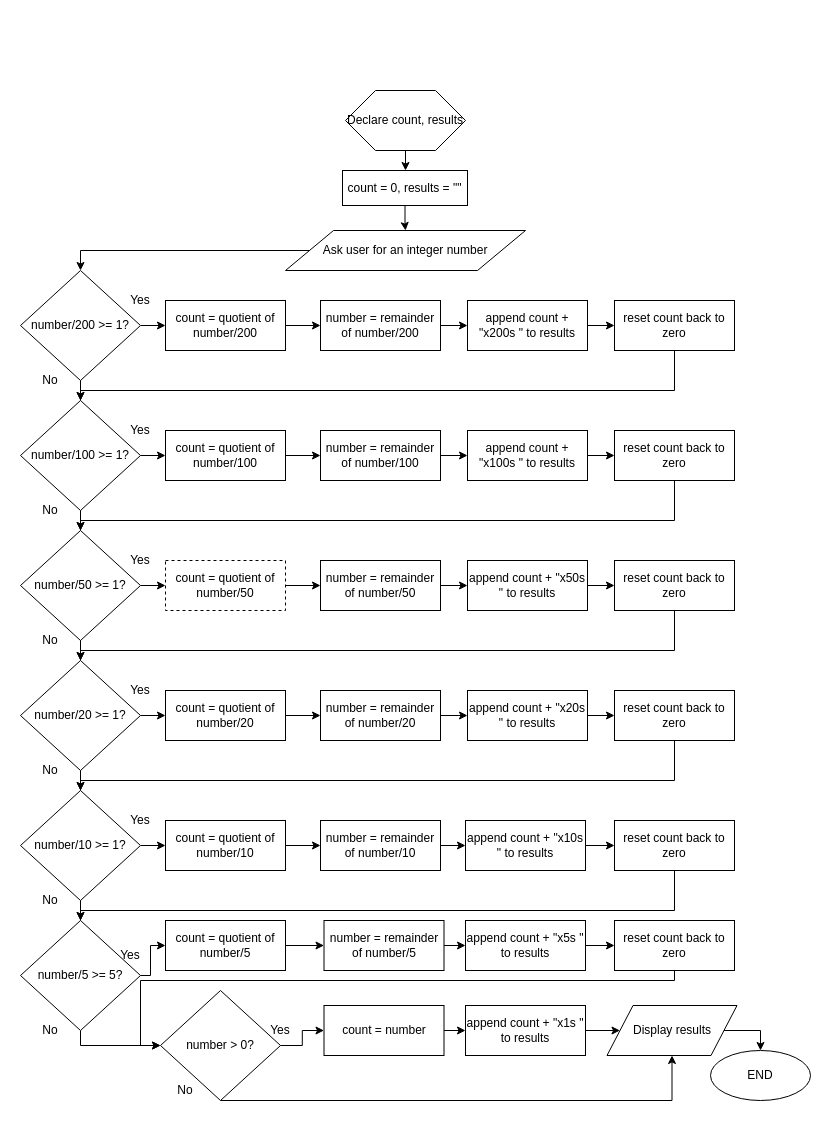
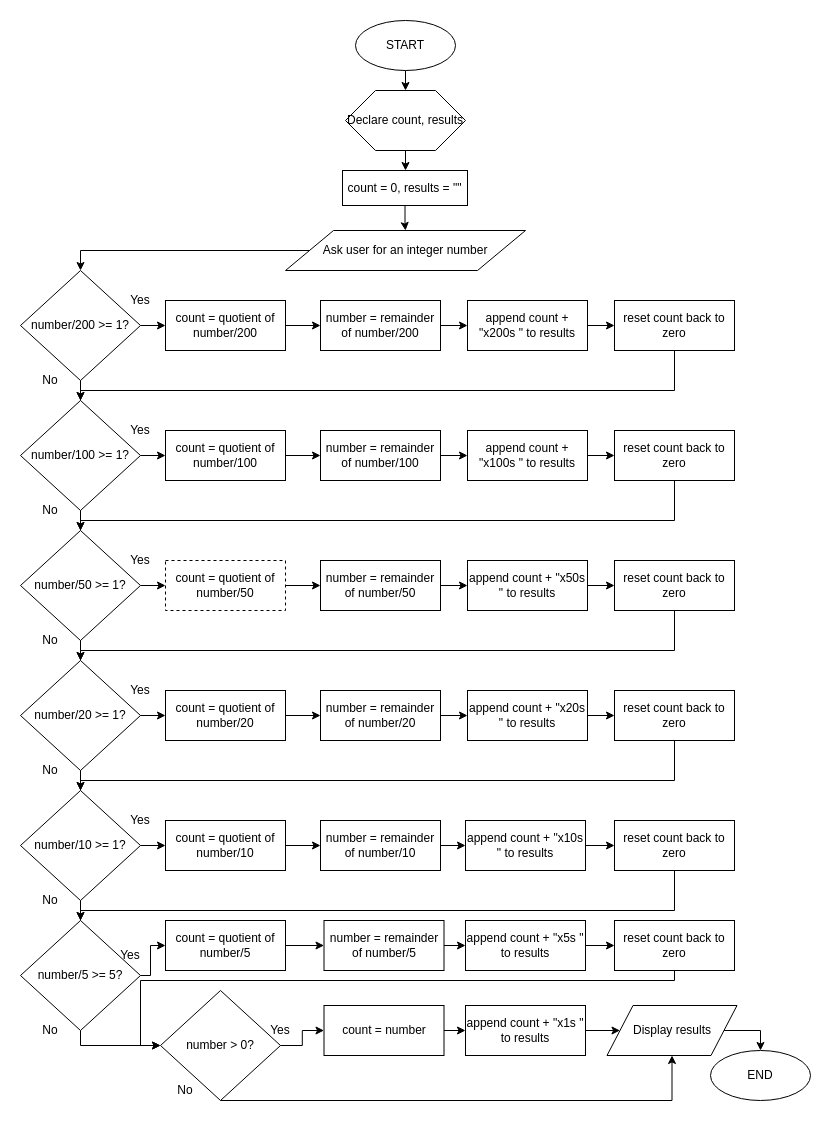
node "START": added
edge "START" -> "Declare count, results": added
